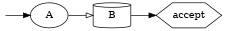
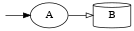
node "accept": removed
